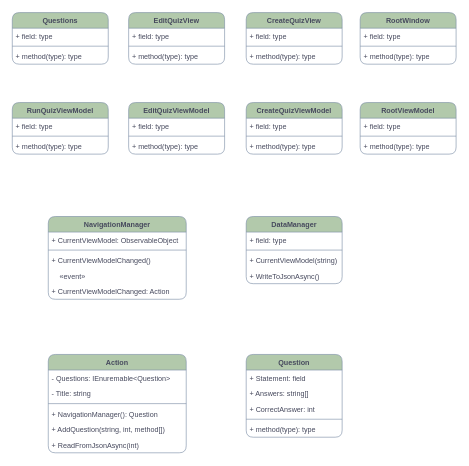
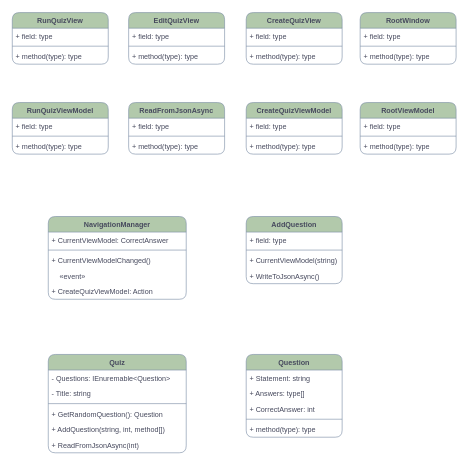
node "Questions": label "Questions" -> "RunQuizView"
node "EditQuizViewModel": label "EditQuizViewModel" -> "ReadFromJsonAsync"
node "DataManager": label "DataManager" -> "AddQuestion"
node "+ CurrentViewModel: ObservableObject": label "+ CurrentViewModel: ObservableObject" -> "+ CurrentViewModel: CorrectAnswer"
node "+ CurrentViewModelChanged: Action": label "+ CurrentViewModelChanged: Action" -> "+ CreateQuizViewModel: Action"
node "Action": label "Action" -> "Quiz"
node "+ Statement: field": label "+ Statement: field" -> "+ Statement: string"
node "+ Answers: string[]": label "+ Answers: string[]" -> "+ Answers: type[]"
node "+ NavigationManager(): Question": label "+ NavigationManager(): Question" -> "+ GetRandomQuestion(): Question"
